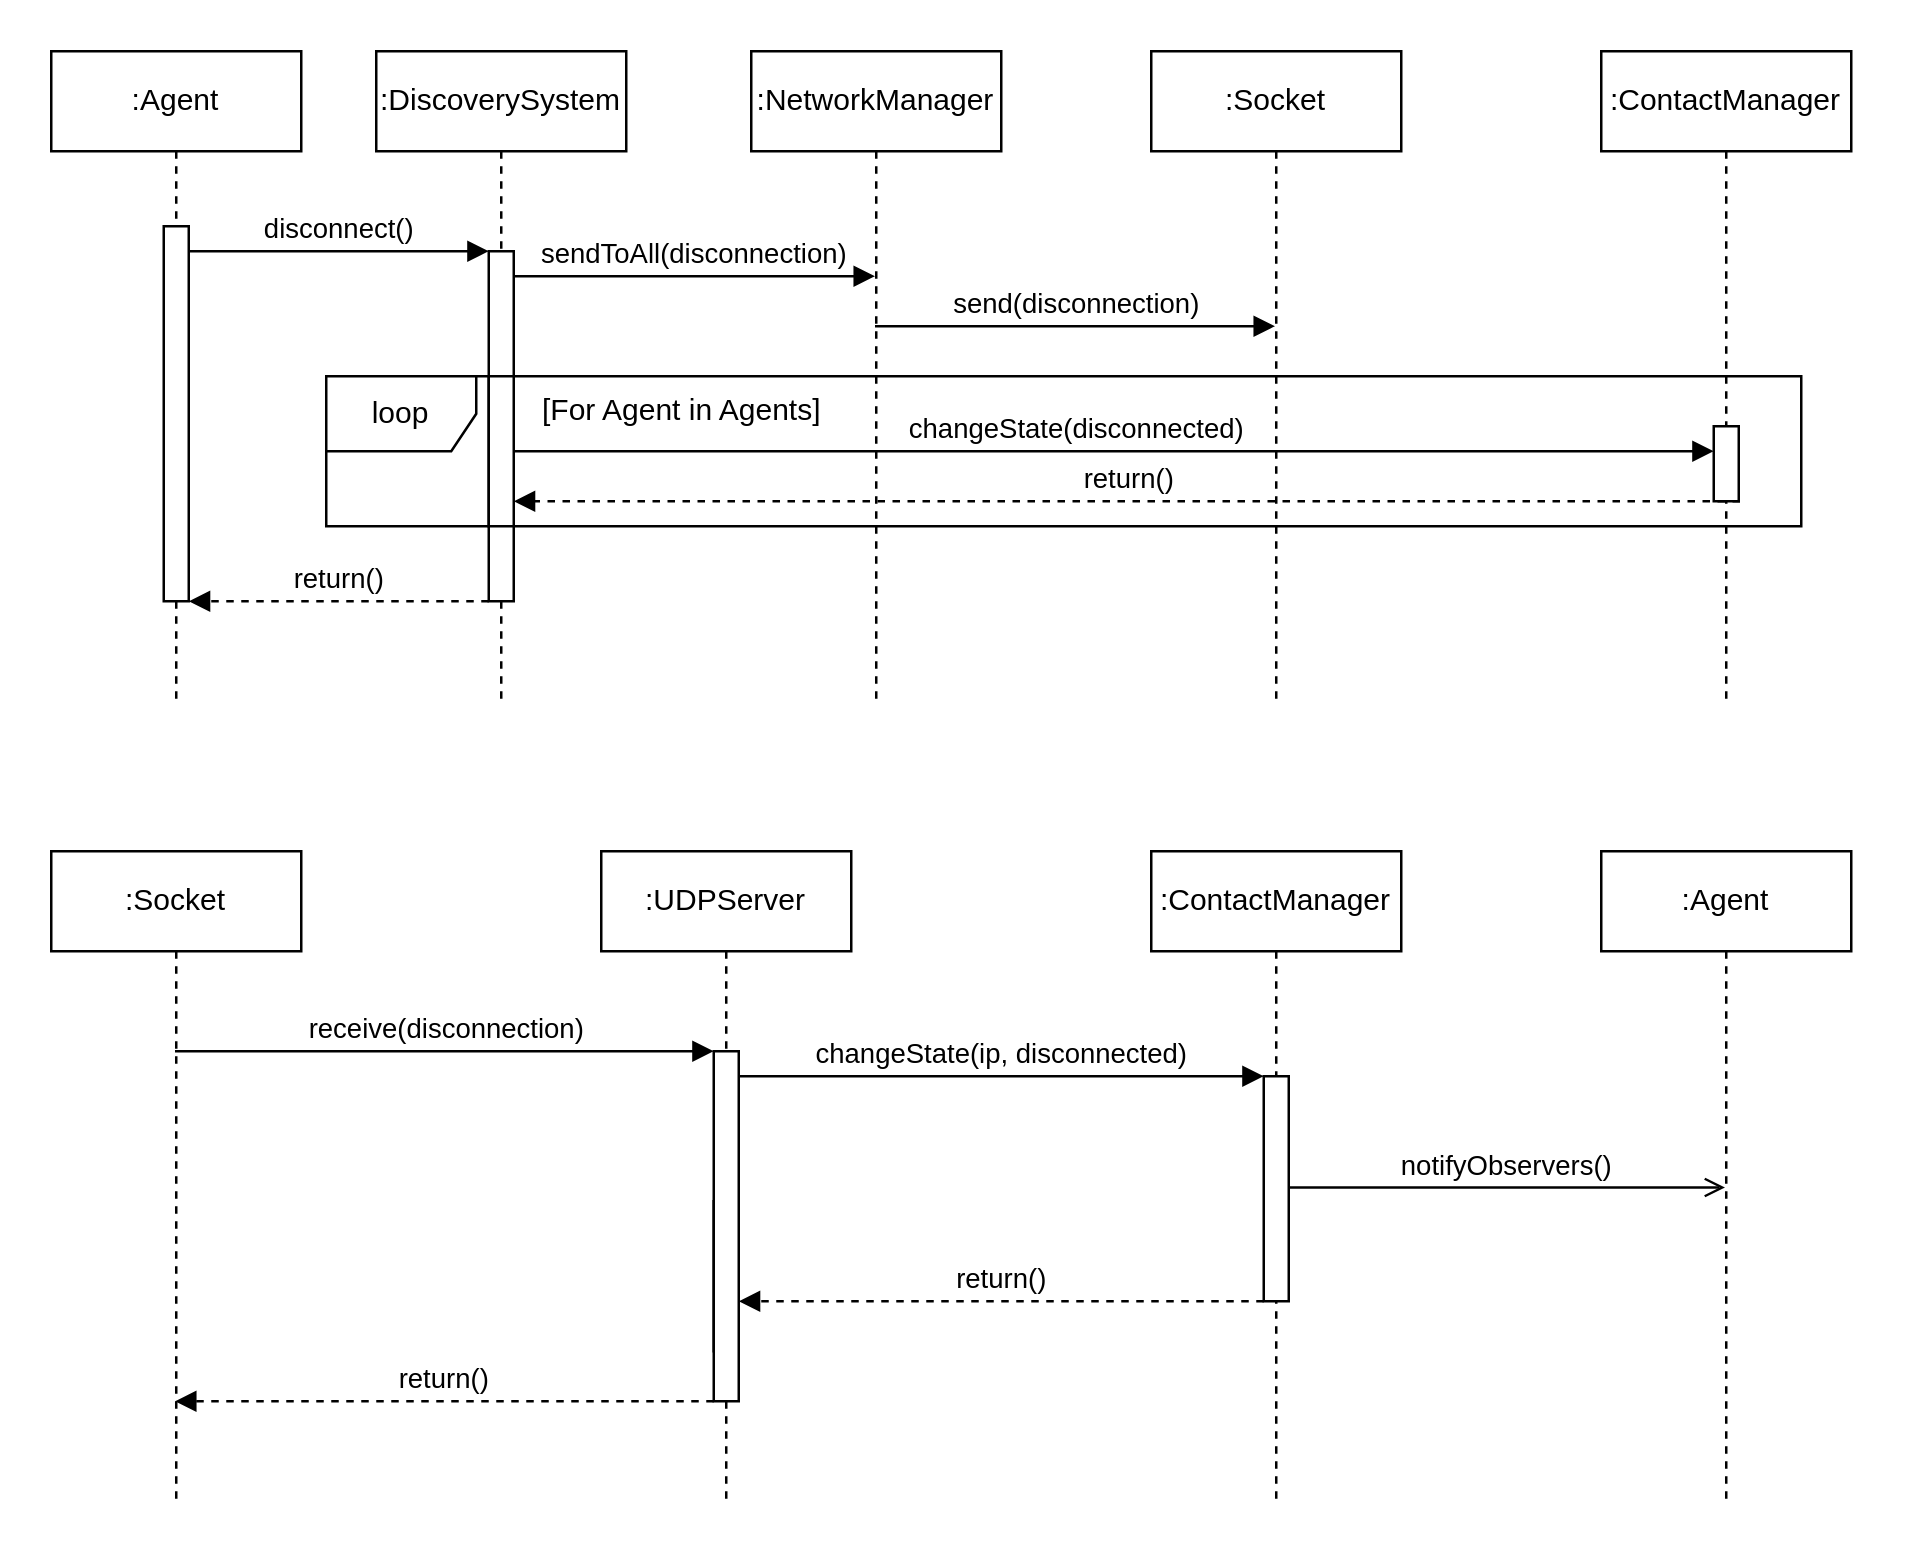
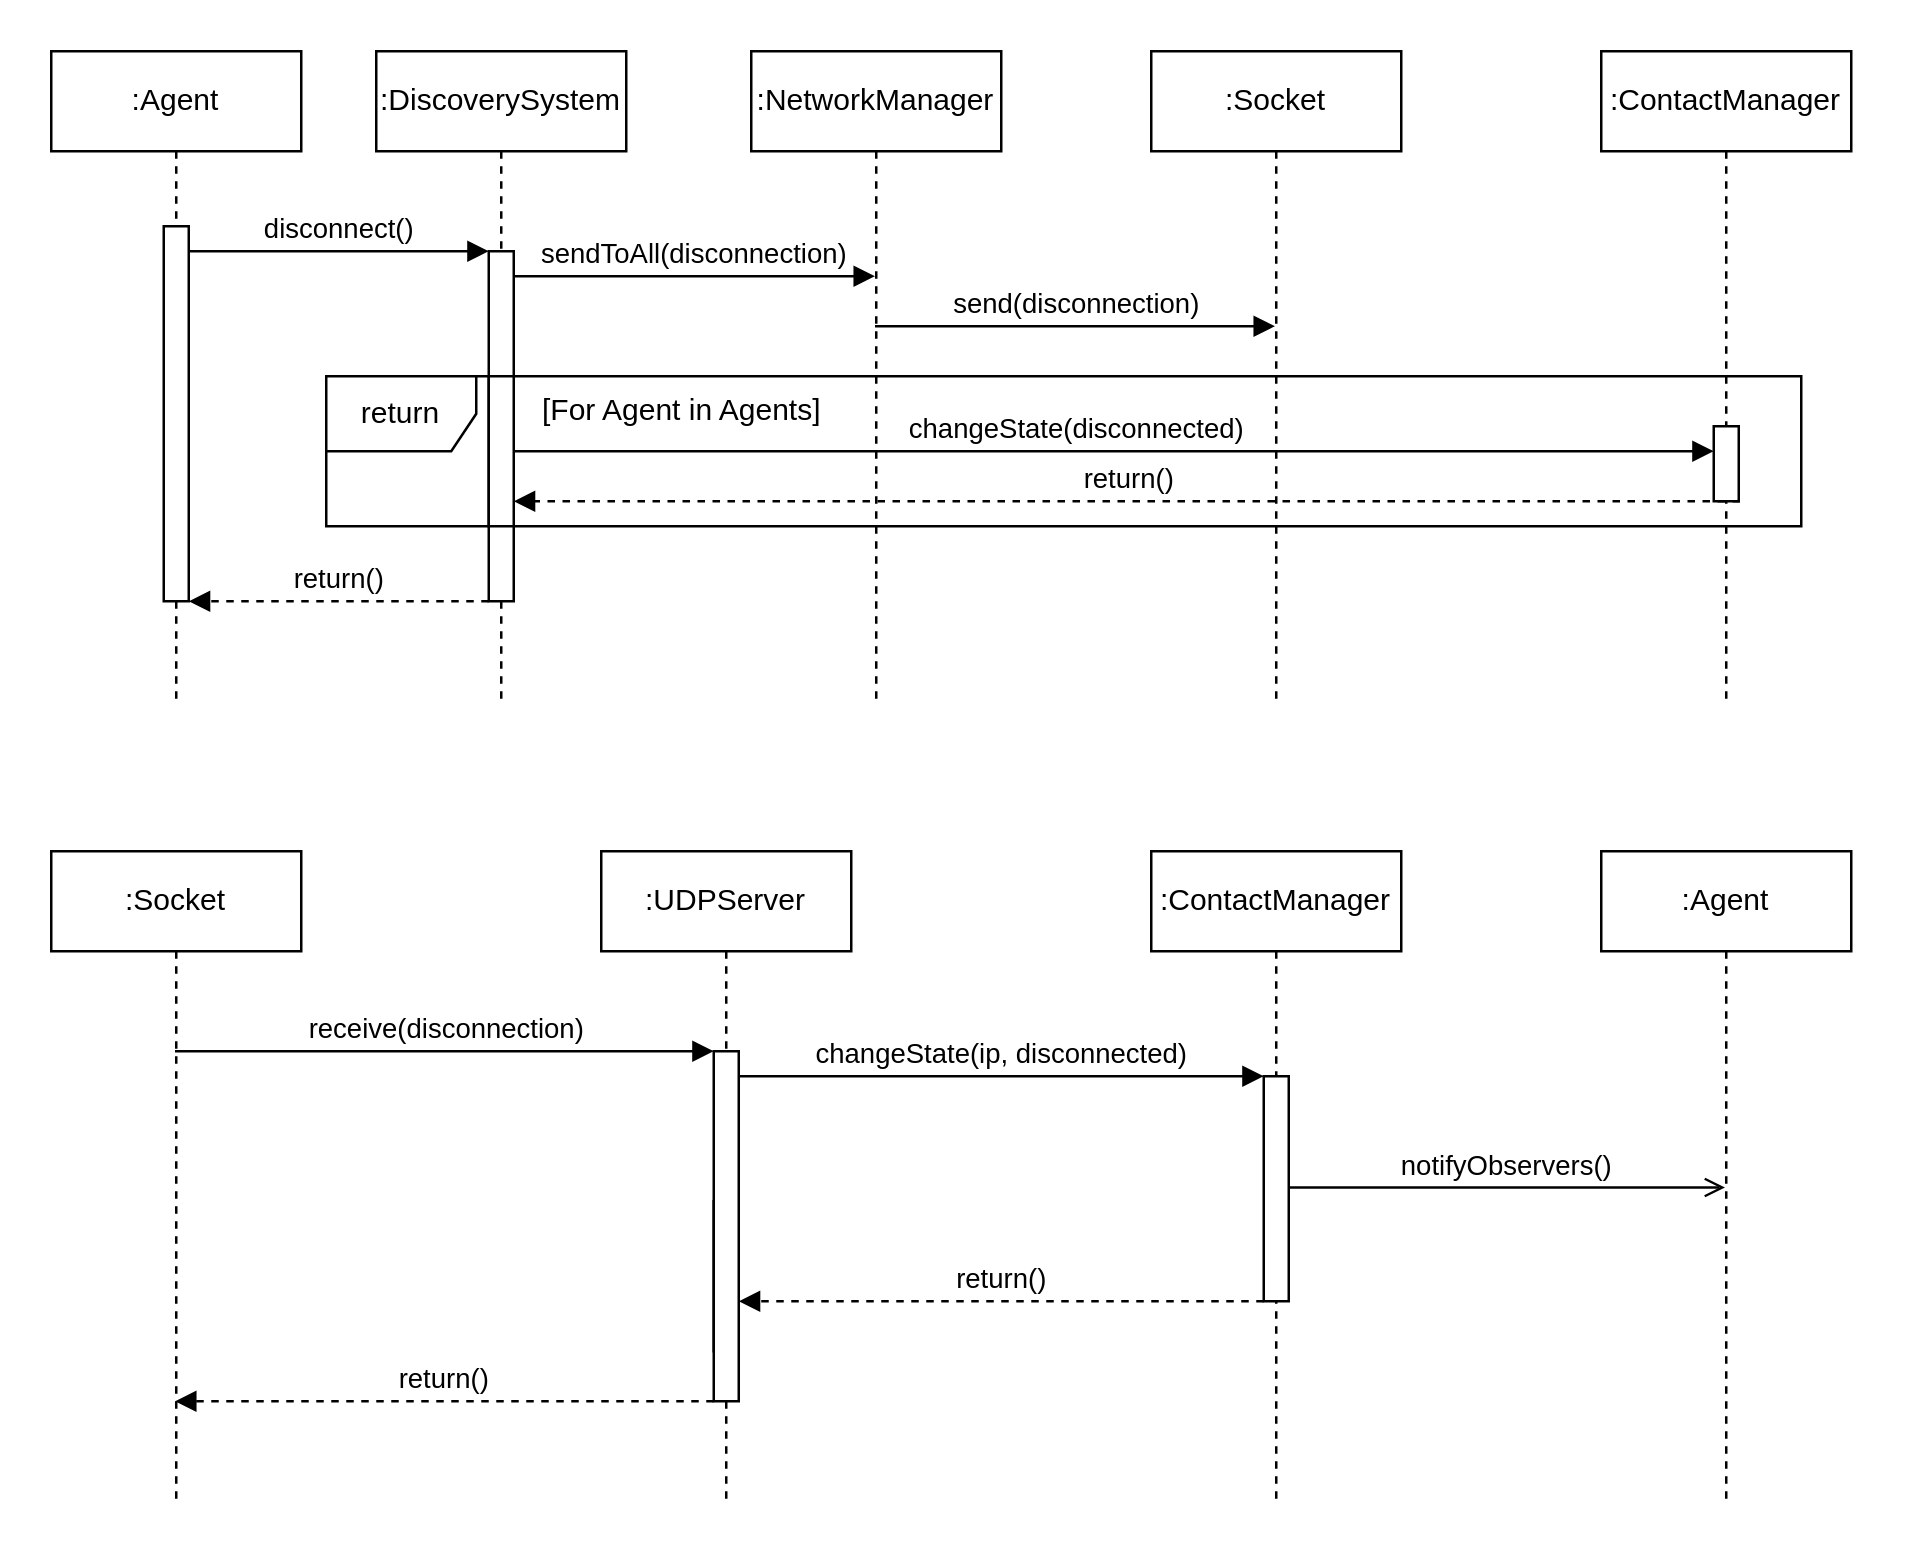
node "loop": label "loop" -> "return"
